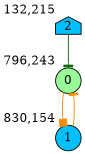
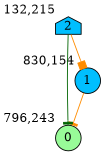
edge "0 796,243" -> "1 830,154": now "2 132,215" -> "1 830,154"
